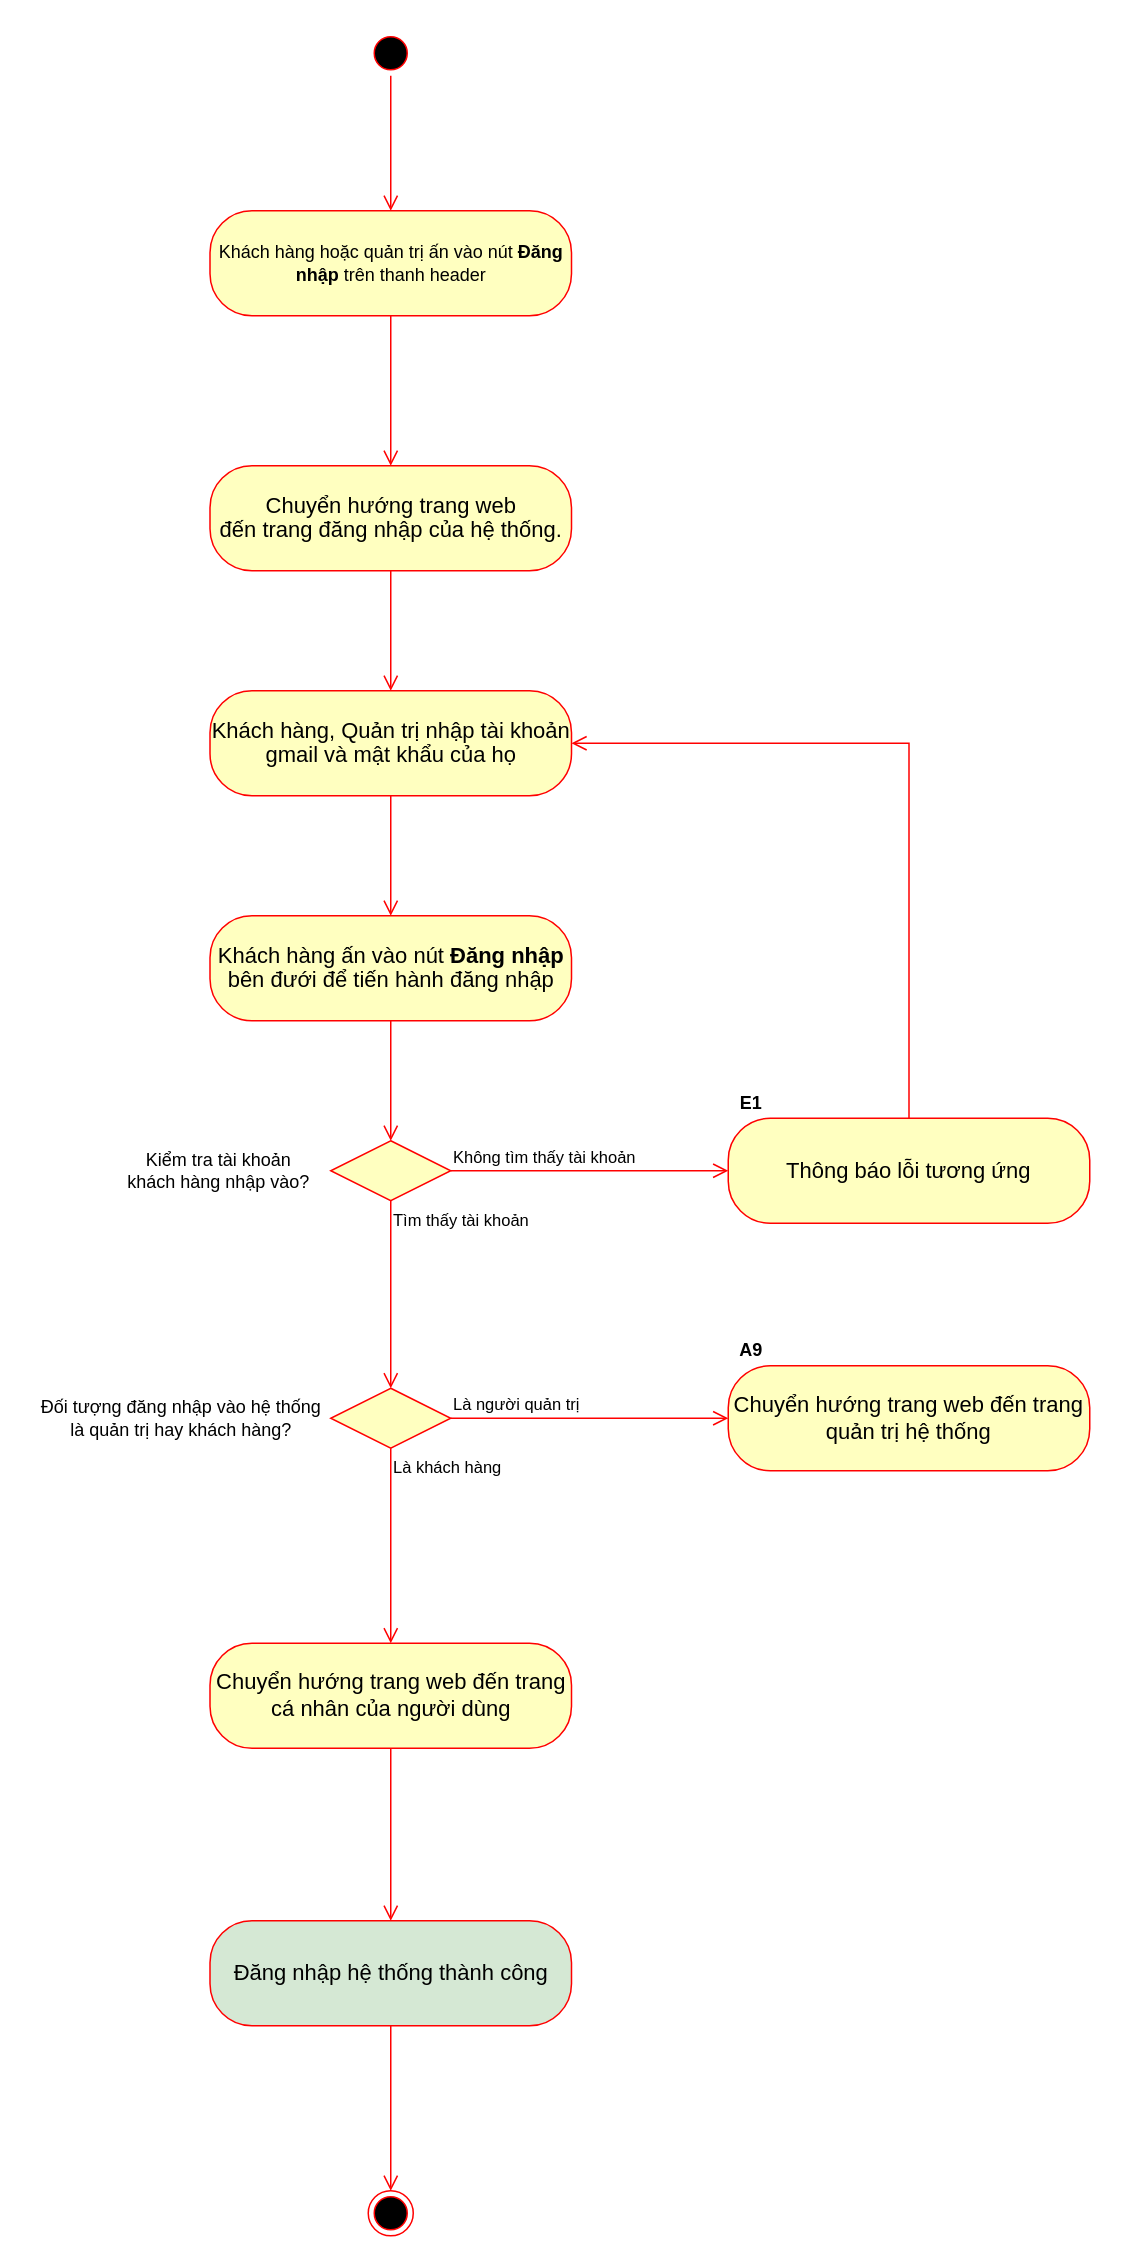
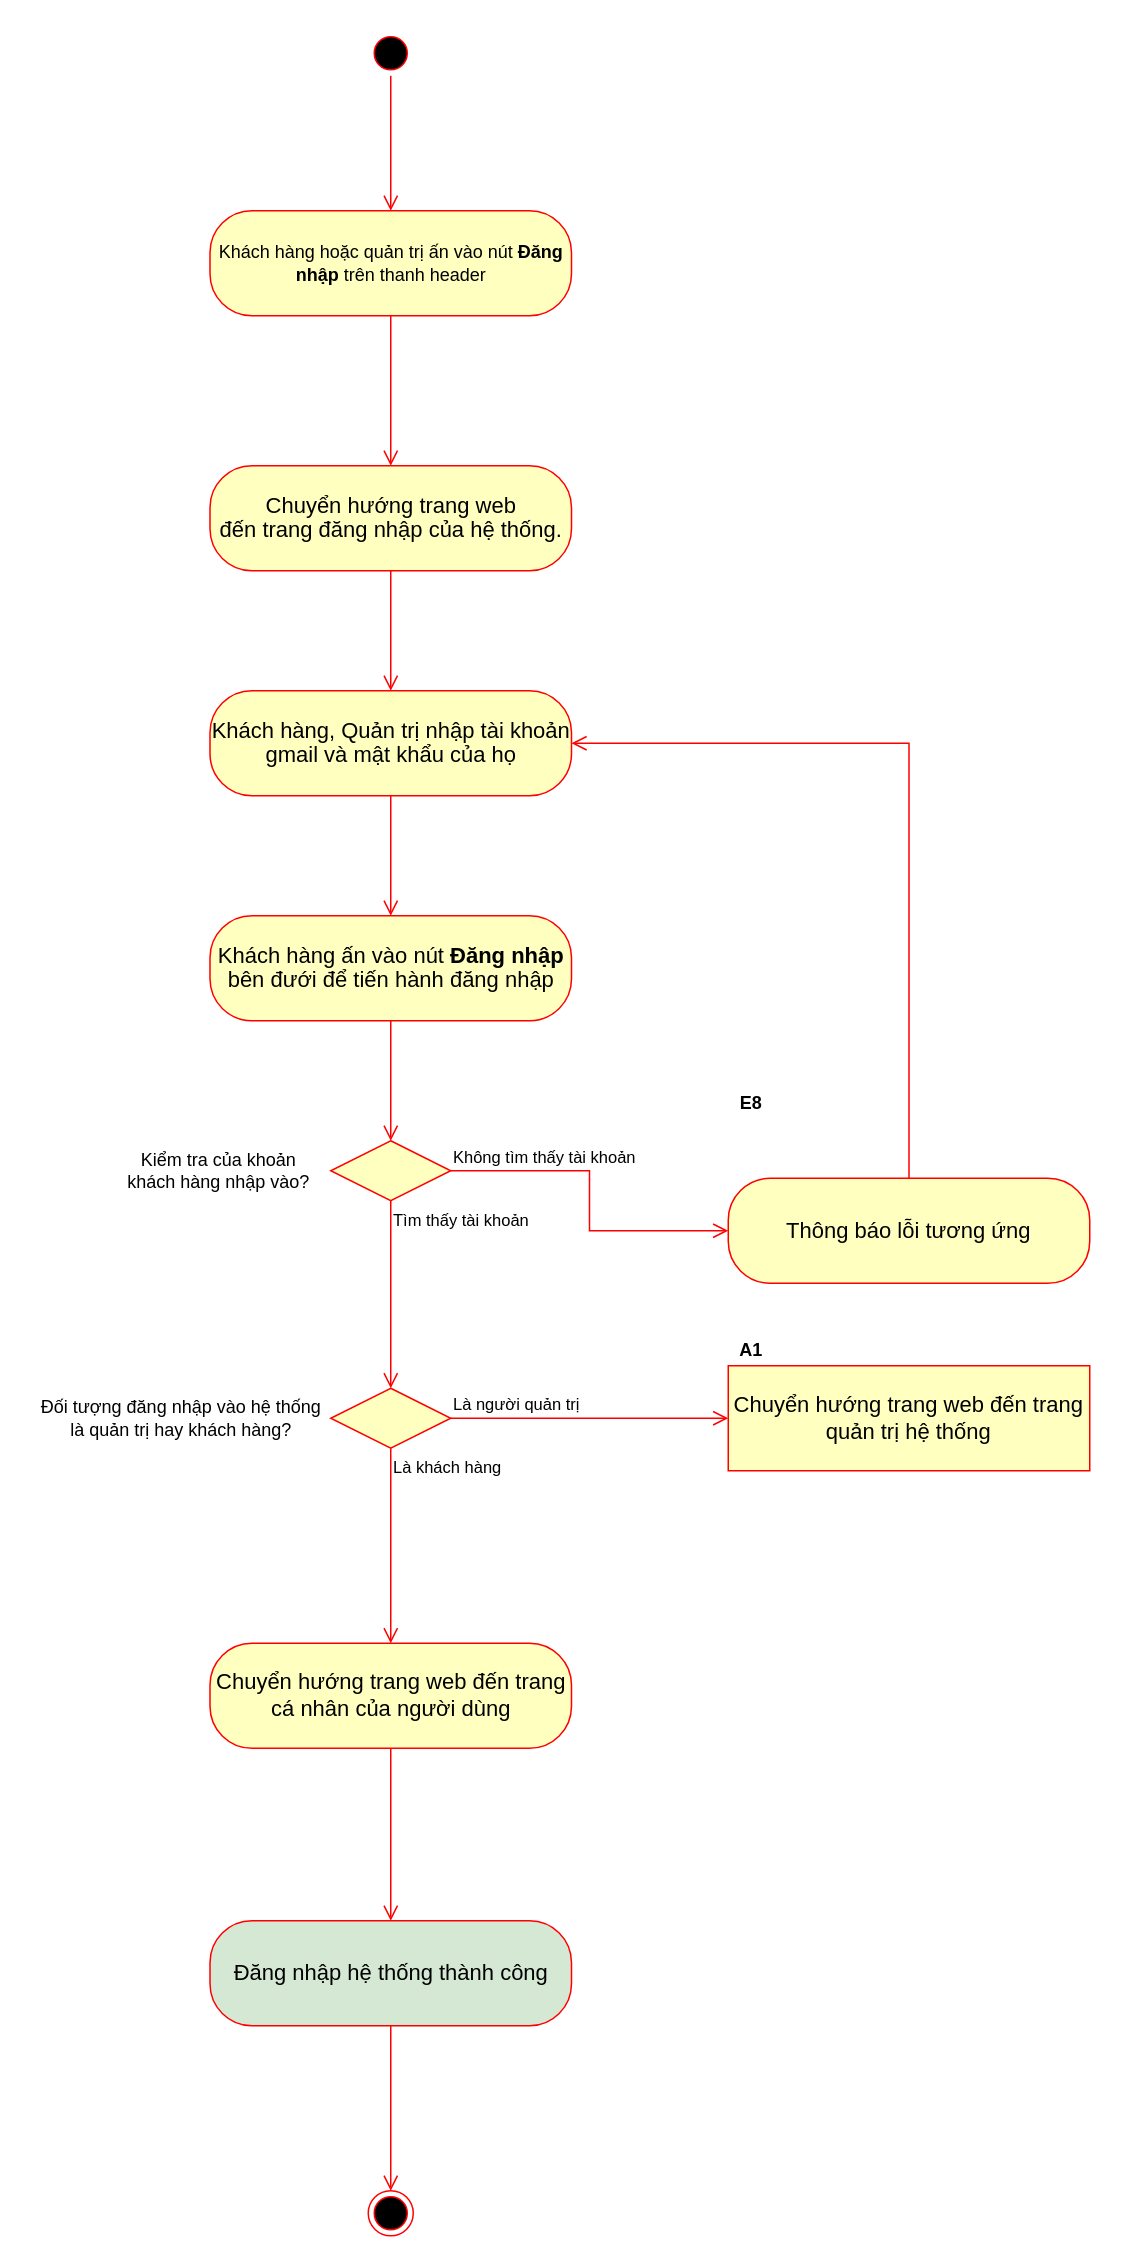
node "E1": label "E1" -> "E8"
node "Kiểm tra tài khoản khách hàng nhập vào?": label "Kiểm tra tài khoản khách hàng nhập vào?" -> "Kiểm tra của khoản khách hàng nhập vào?"
node "Thông báo lỗi tương ứng": moved (909, 1171) -> (909, 1231)
node "A9": label "A9" -> "A1"
node "Chuyển hướng trang web đến trang quản trị hệ thống": shape rounded rectangle -> rectangle
